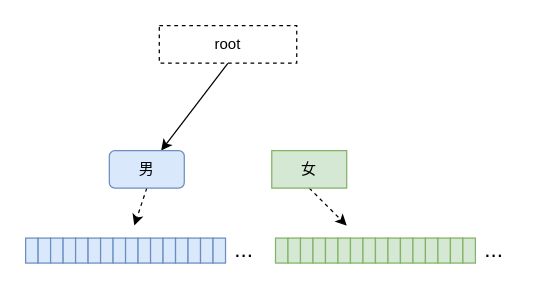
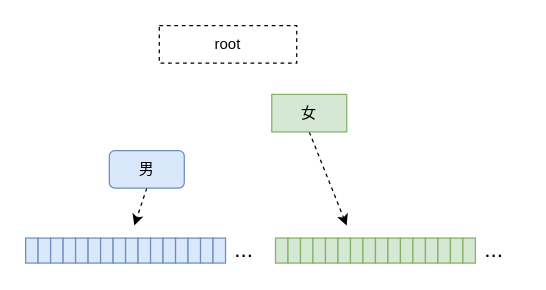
edge "root" -> "男": removed
node "女": moved (309, 169) -> (309, 113)
